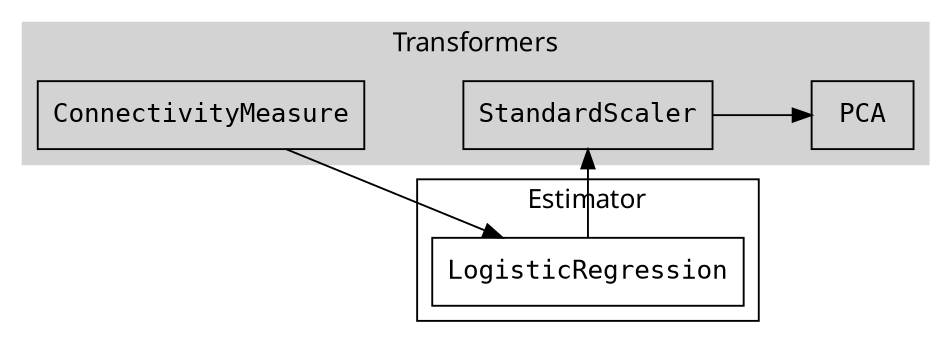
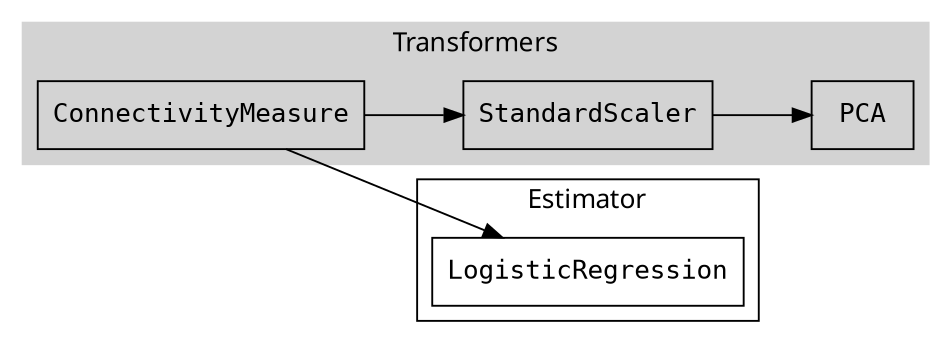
edge "LogisticRegression" -> "StandardScaler": now "ConnectivityMeasure" -> "StandardScaler"
